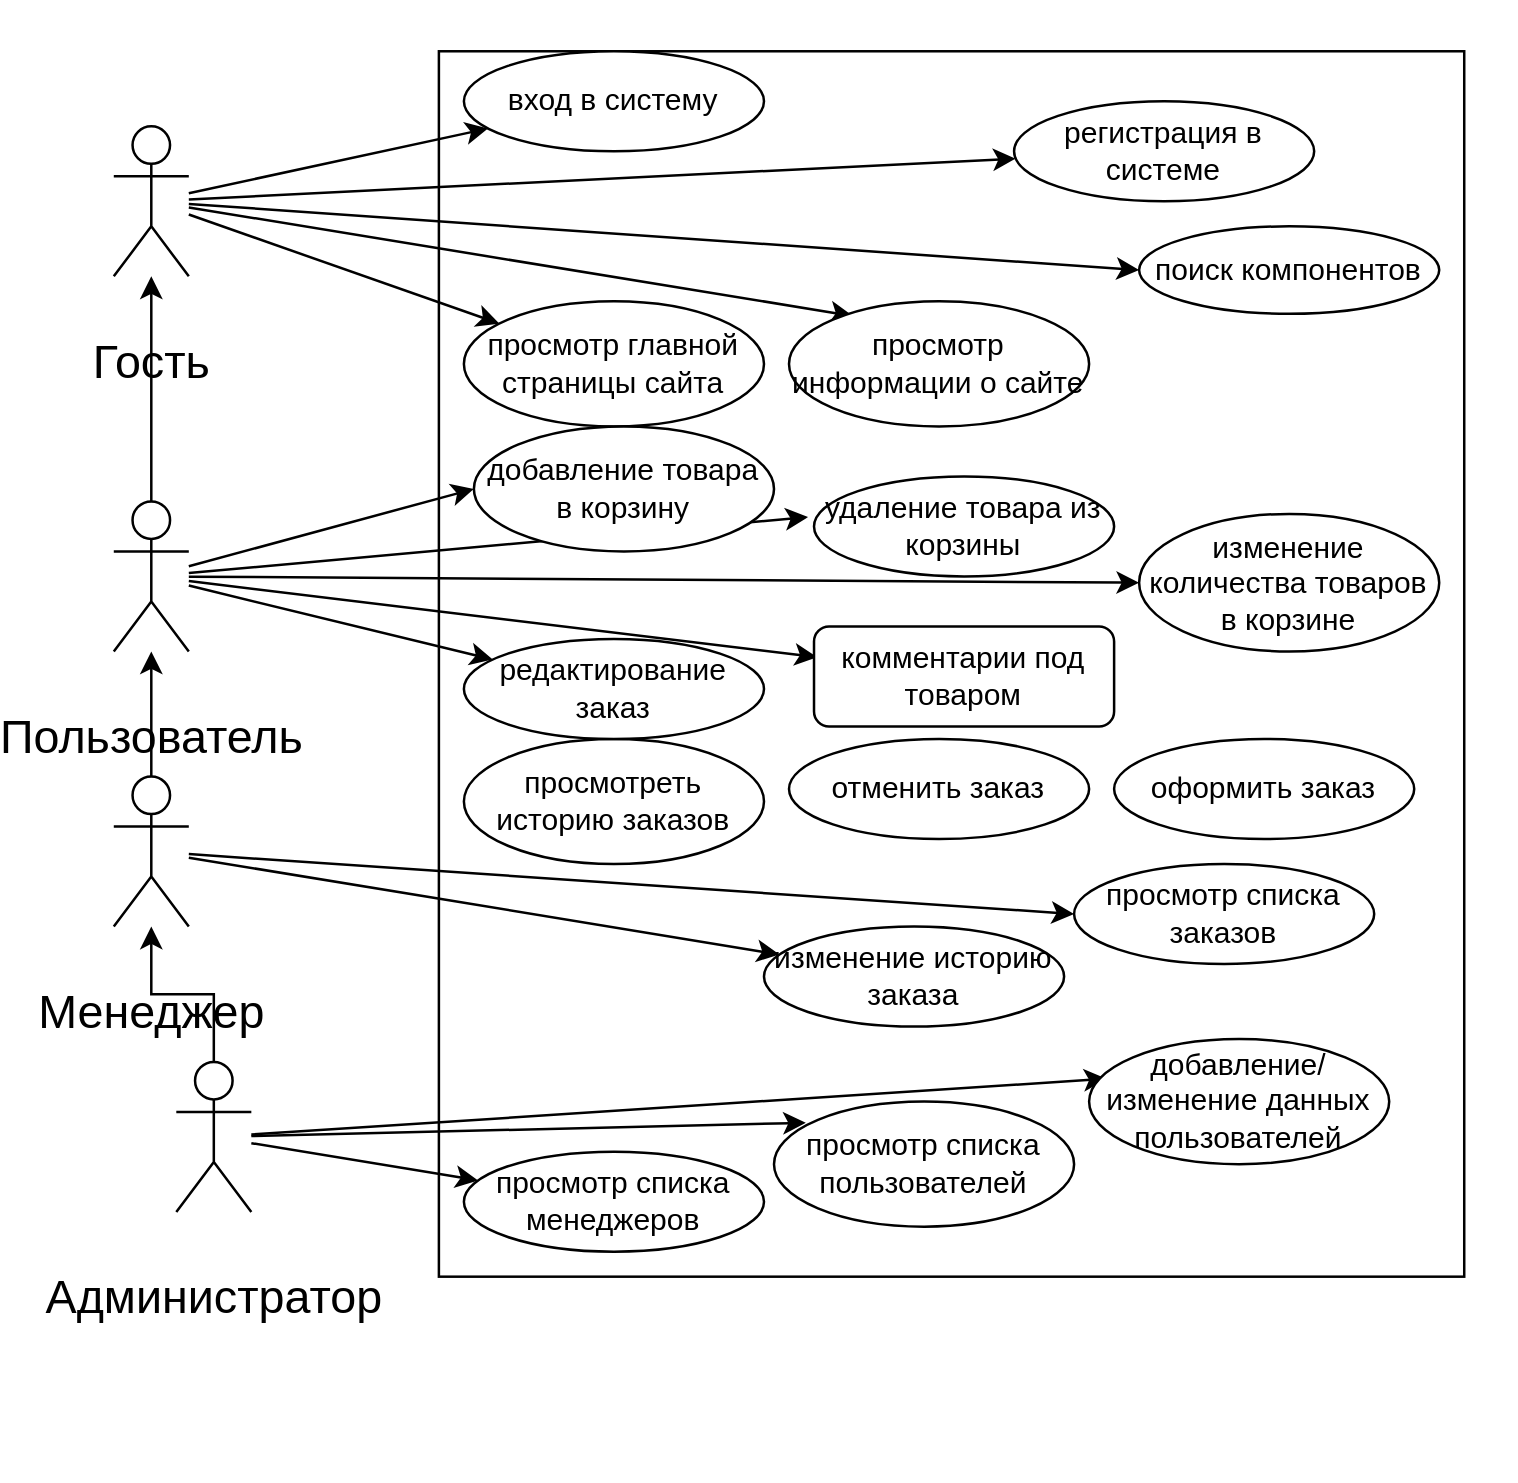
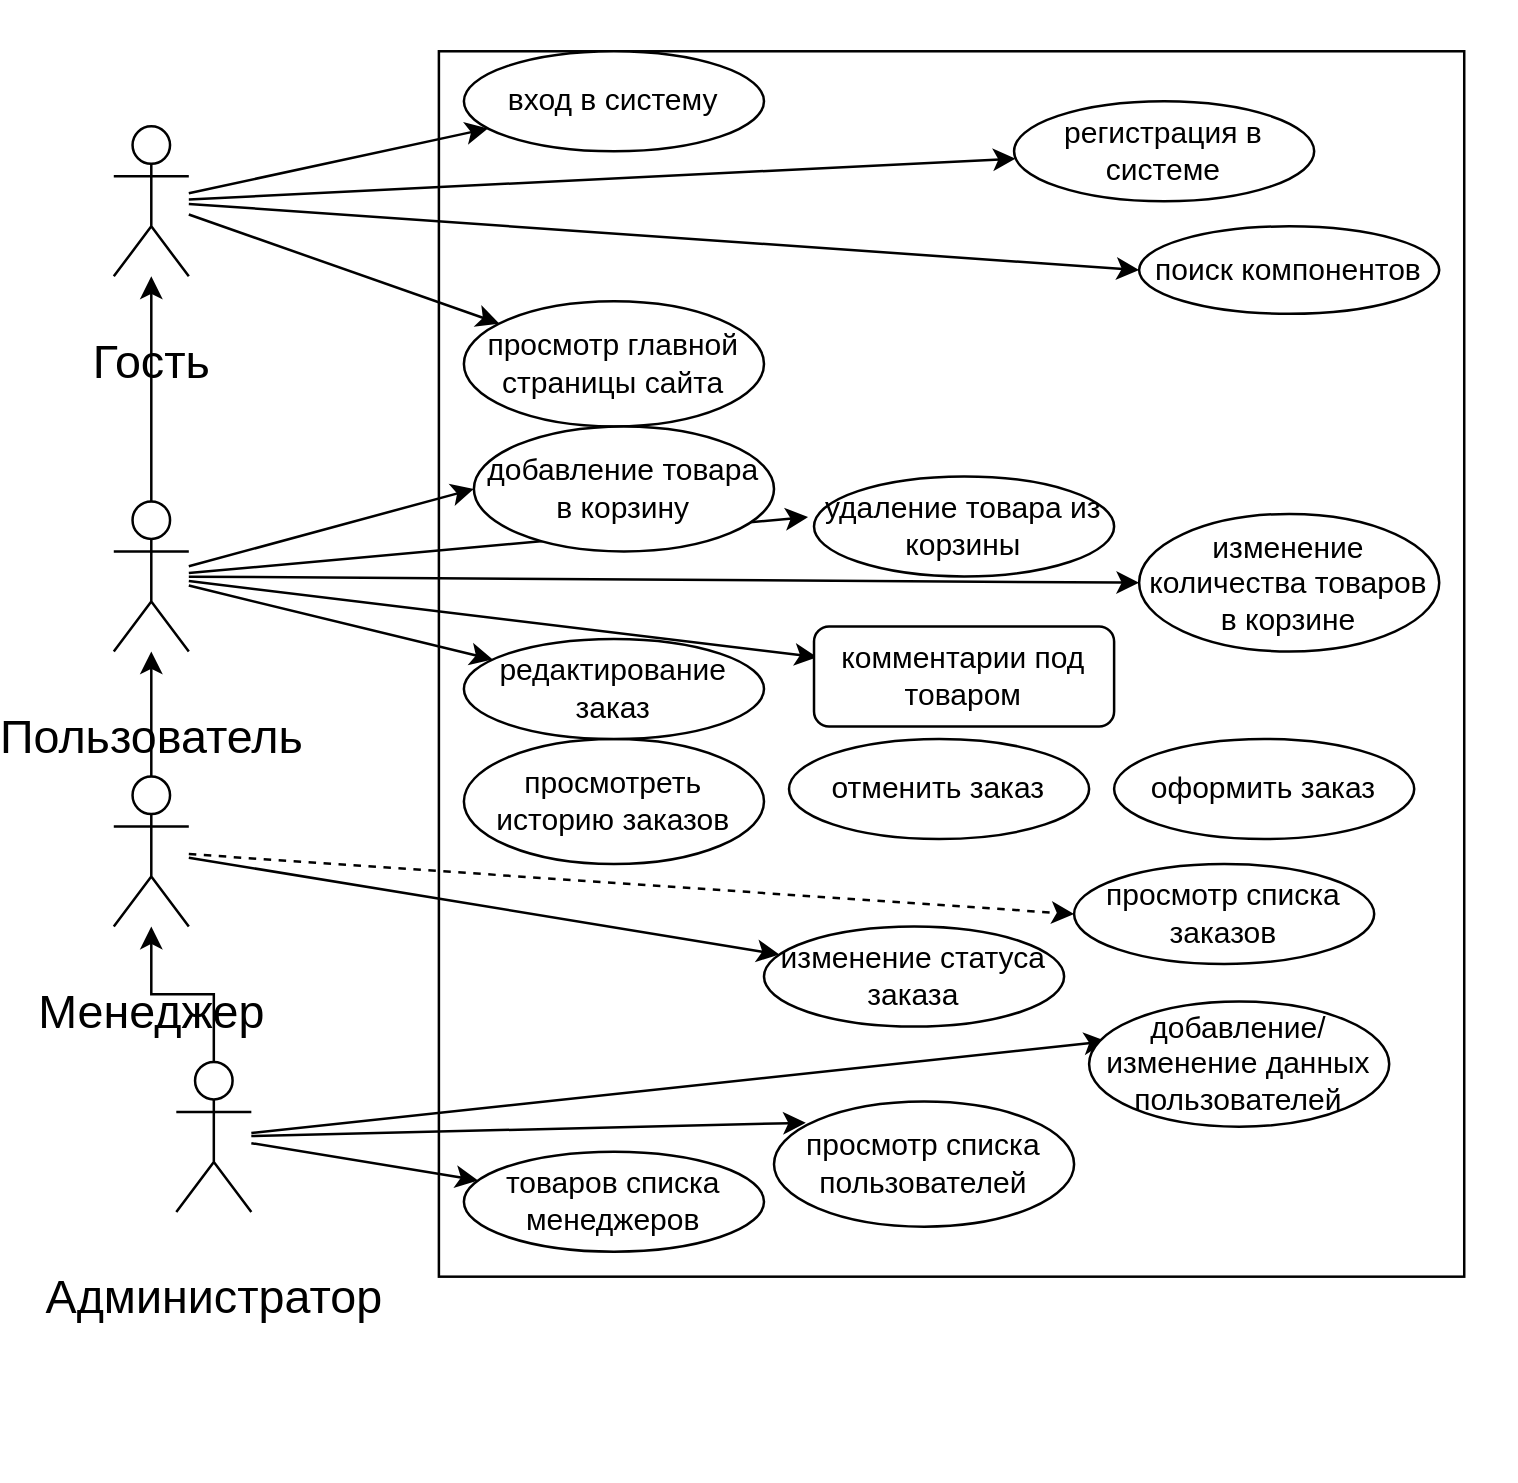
edge "Гость" -> "просмотр информации о сайте": removed
node "просмотр информации о сайте": removed
edge "Менеджер" -> "просмотр списка заказов": style solid -> dashed
node "изменение историю заказа": label "изменение историю заказа" -> "изменение статуса заказа"
node "добавление/изменение данных пользователей": moved (1239, 1101) -> (1239, 1064)
node "просмотр списка менеджеров": label "просмотр списка менеджеров" -> "товаров списка менеджеров"
